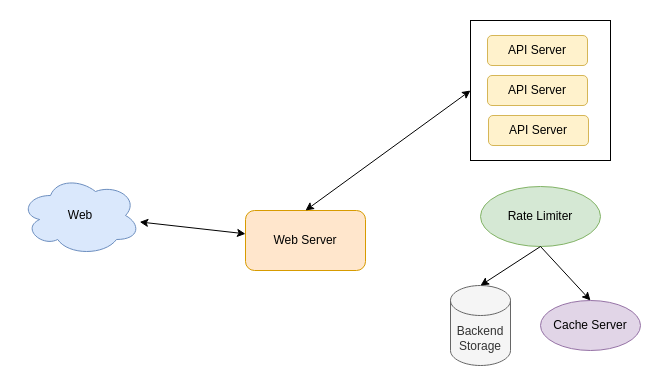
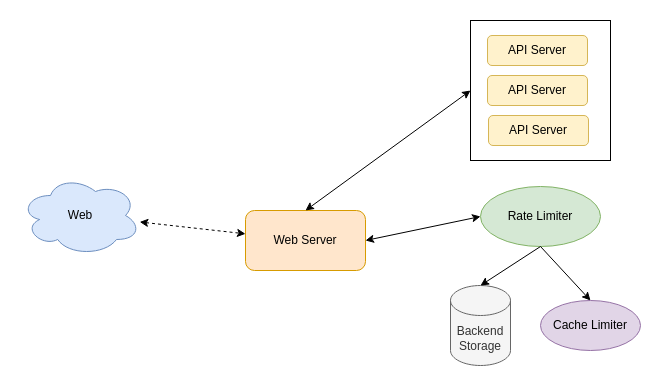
edge "Web" -- "Web Server": style solid -> dashed
edge "Rate Limiter" -- "Web Server": added
node "Cache Server": label "Cache Server" -> "Cache Limiter"
